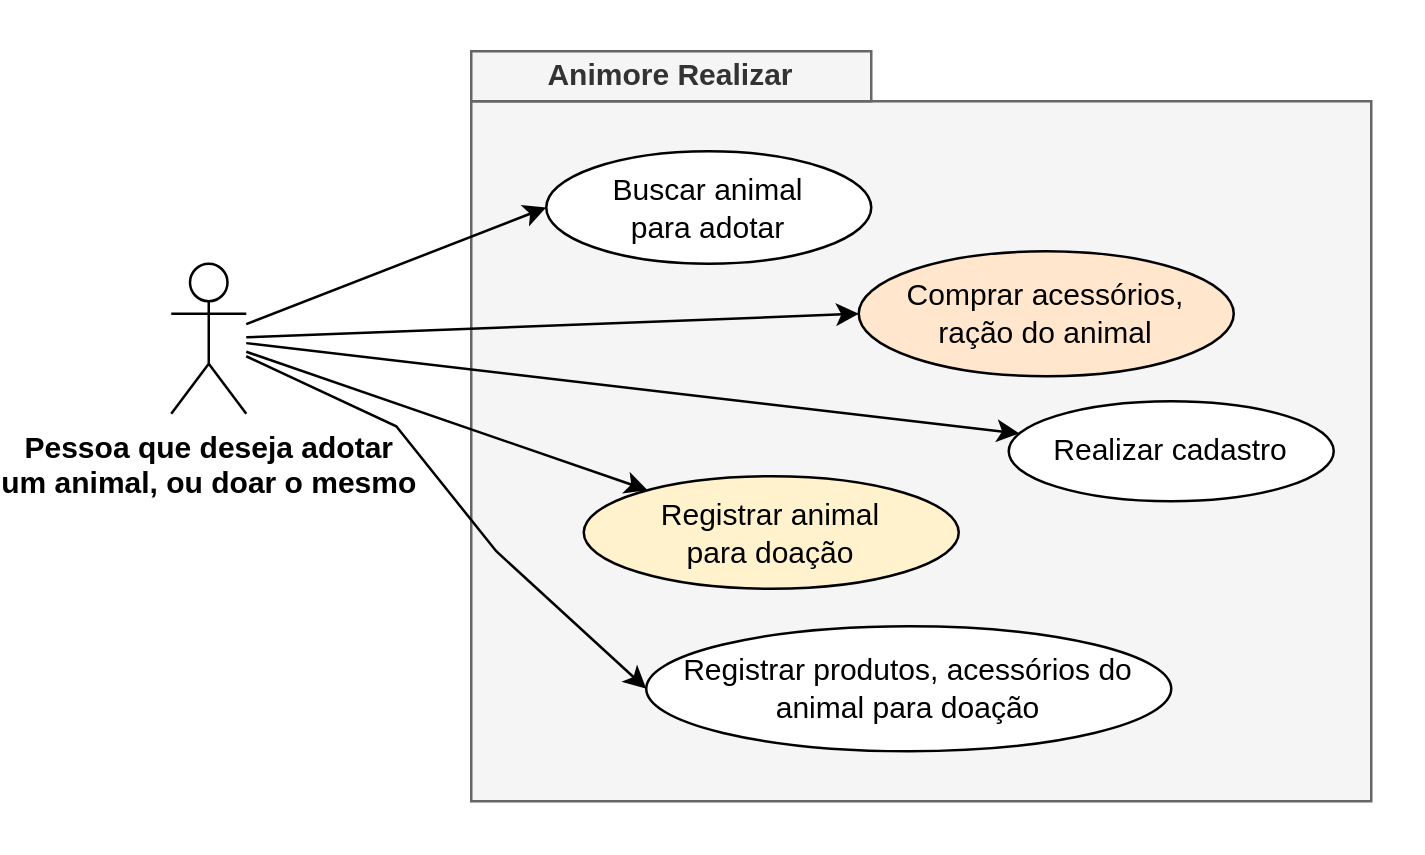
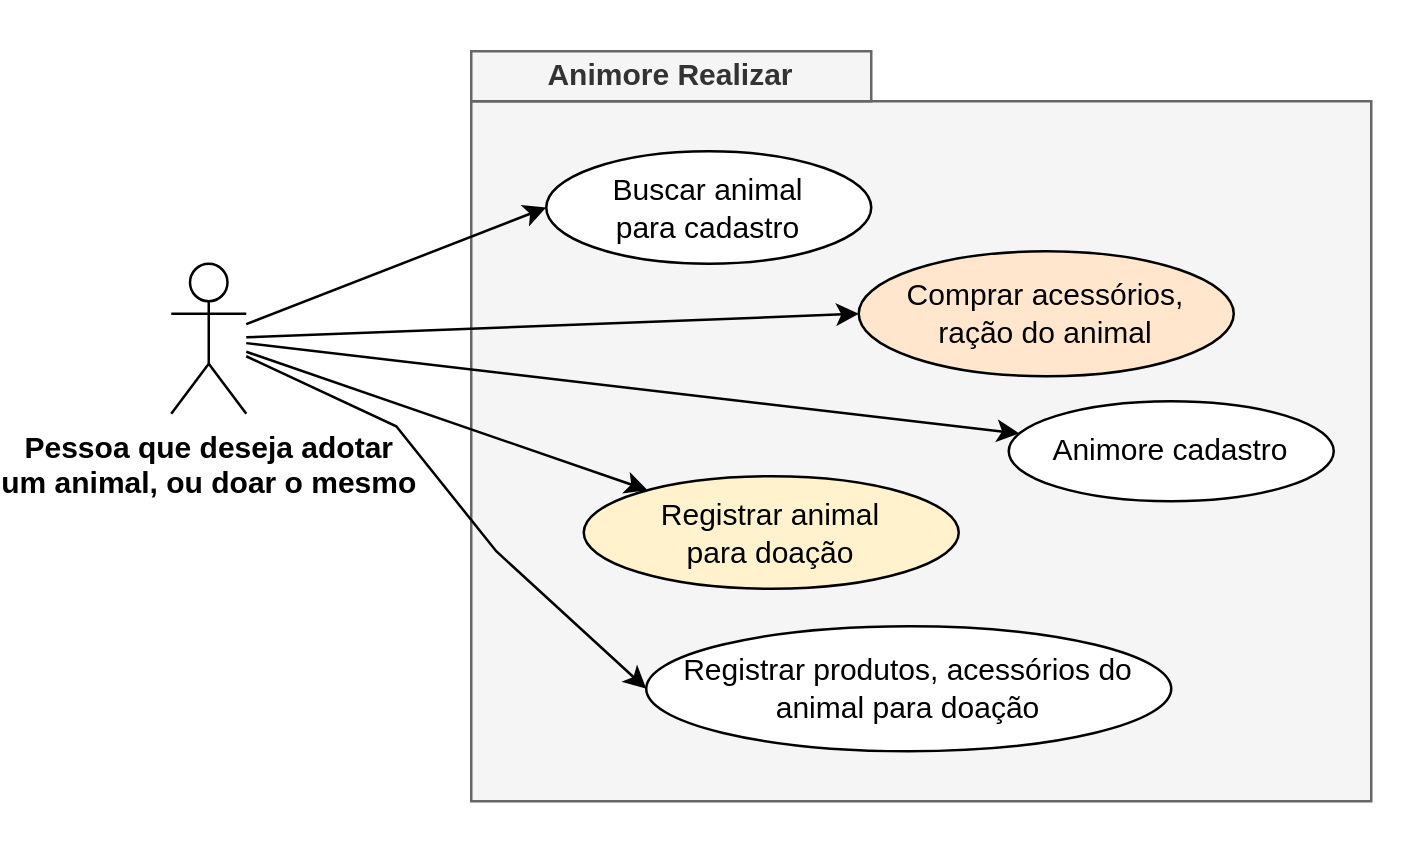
node "Buscar animal para adotar": label "Buscar animal para adotar" -> "Buscar animal para cadastro"
node "Realizar cadastro": label "Realizar cadastro" -> "Animore cadastro"
